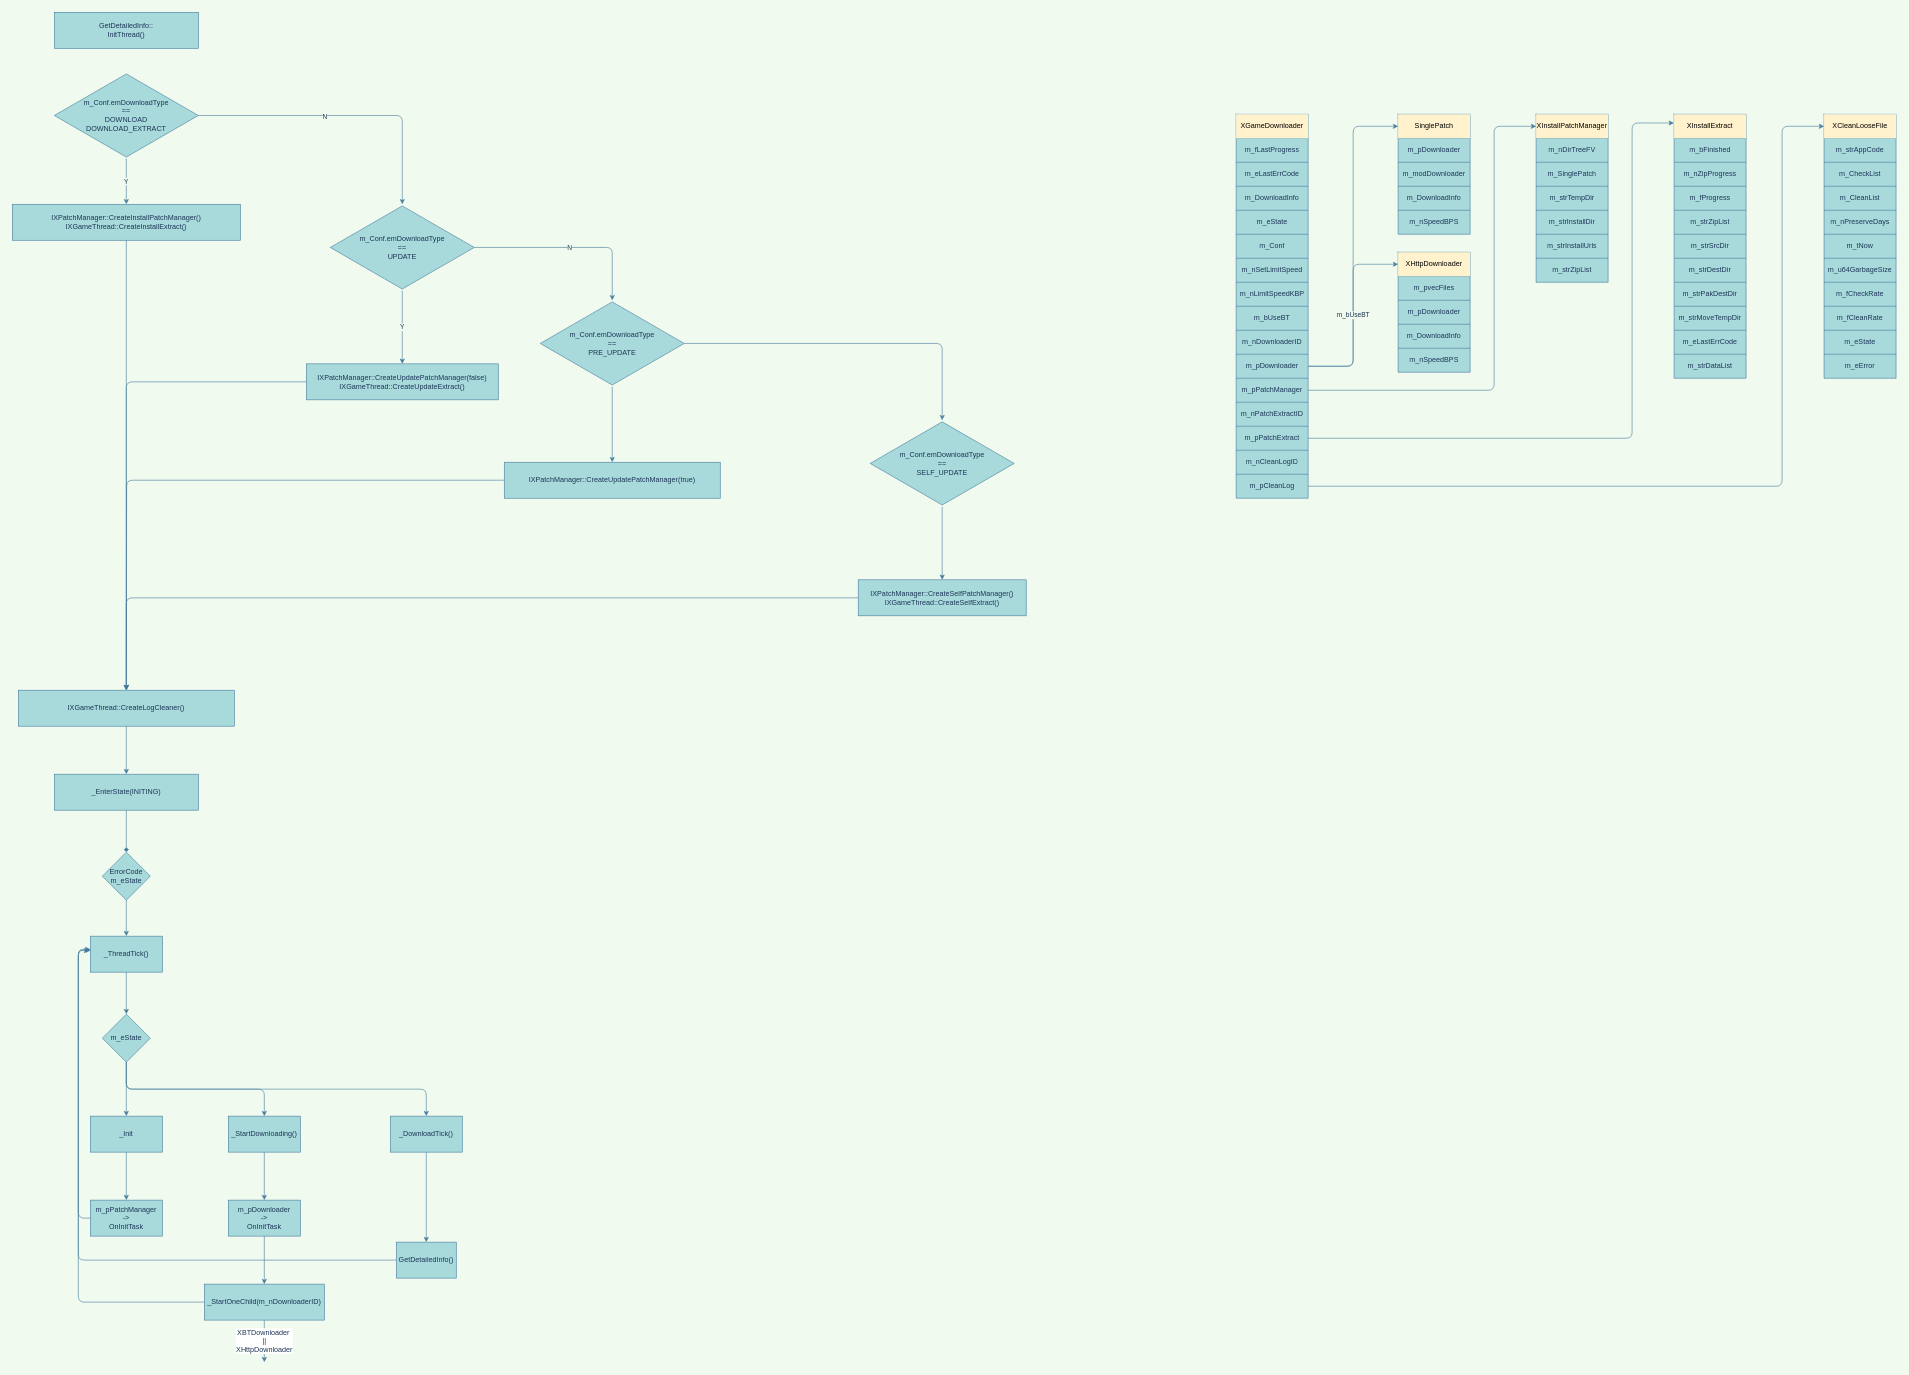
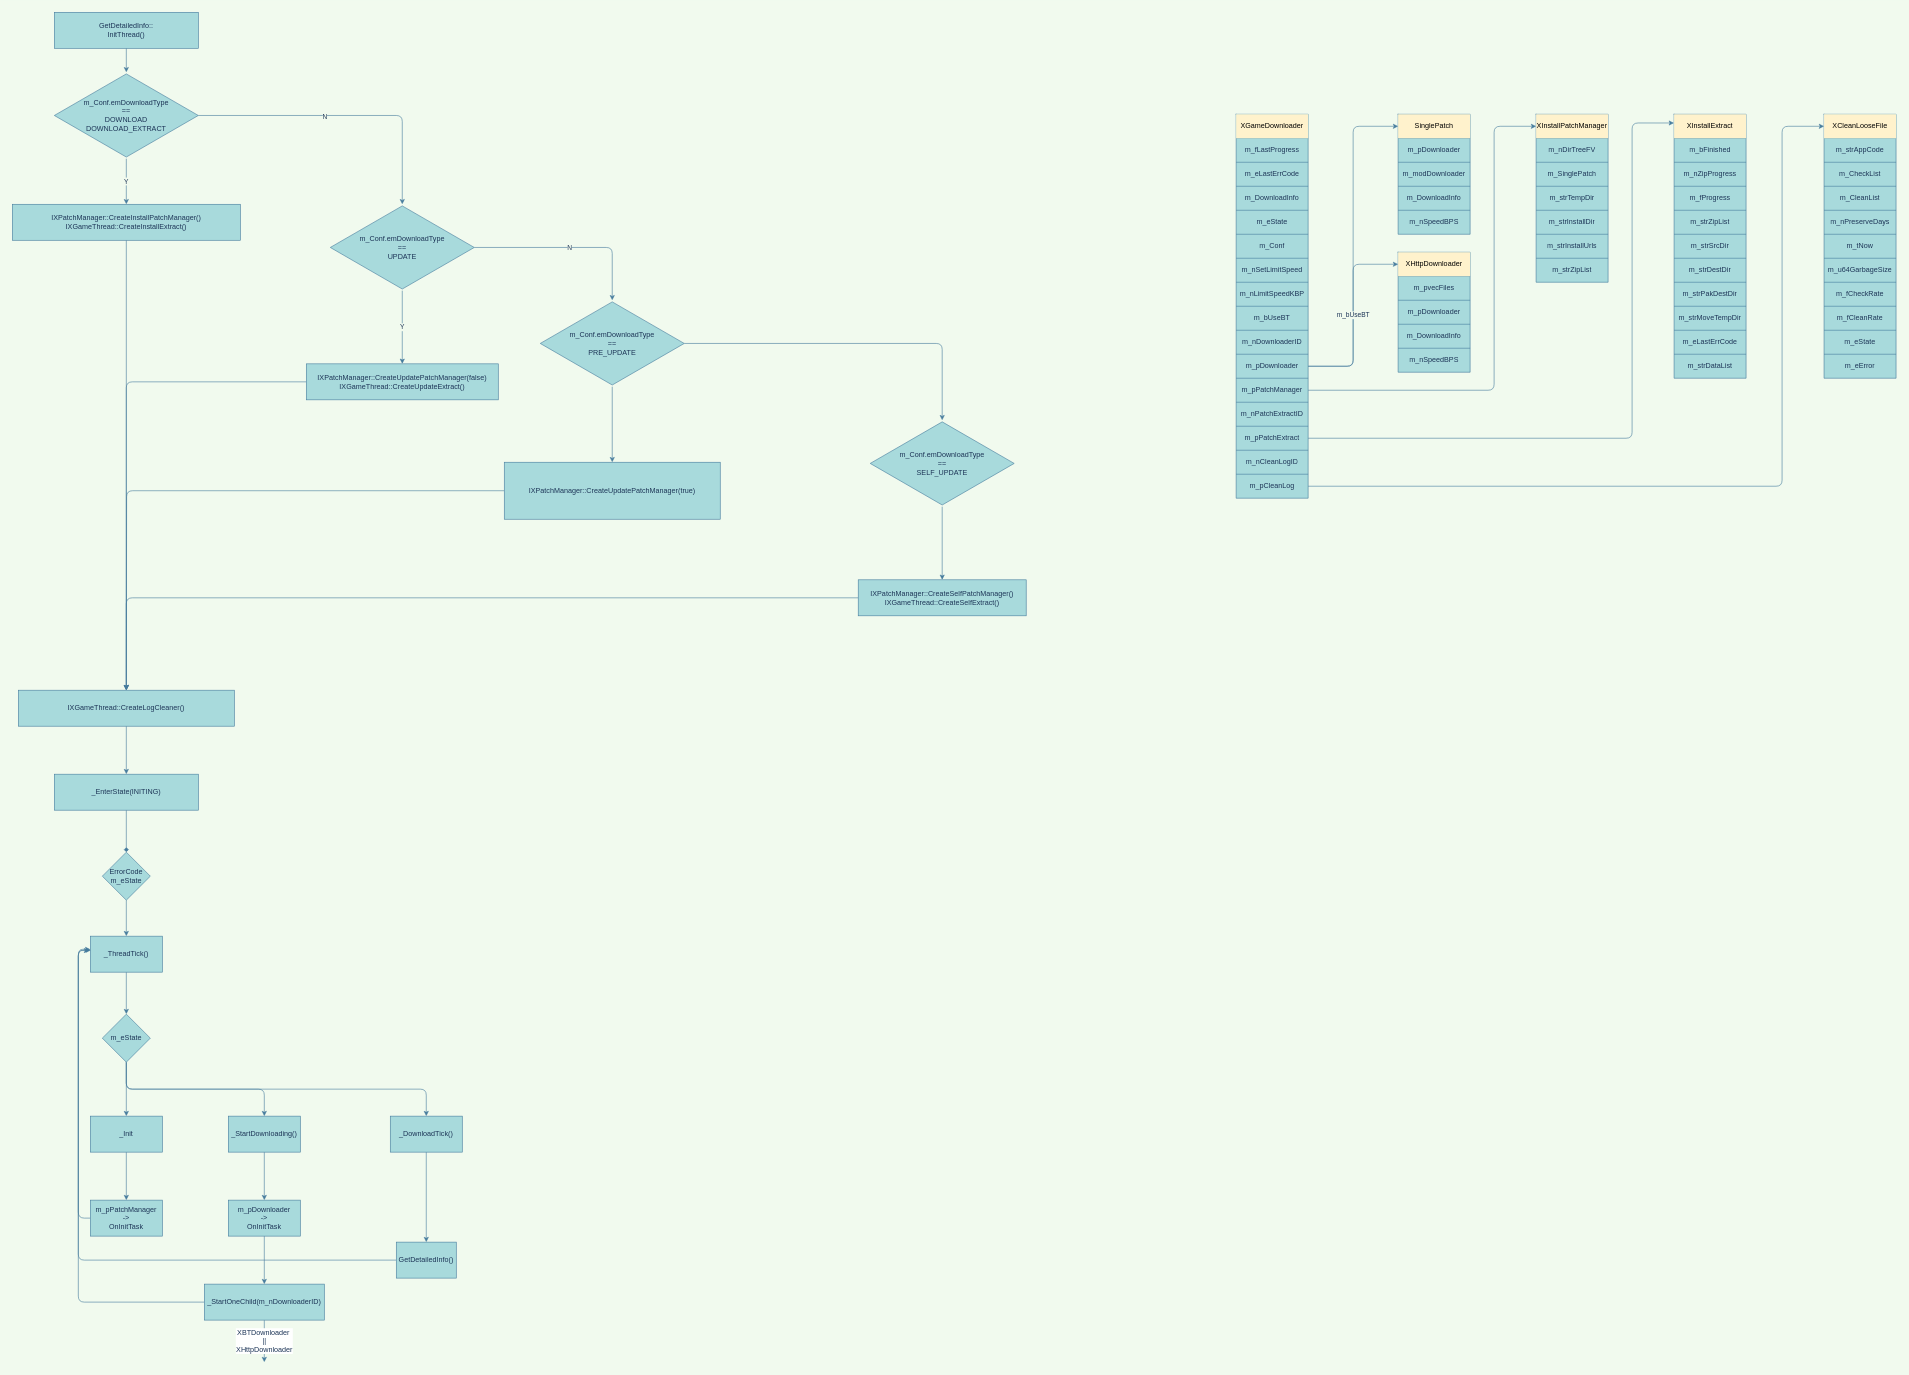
edge "GetDetailedInfo:: InitThread()" -> "m_Conf.emDownloadType == DOWNLOAD DOWNLOAD_EXTRACT": added
node "IXPatchManager::CreateUpdatePatchManager(true)": size 216x36 -> 216x57
